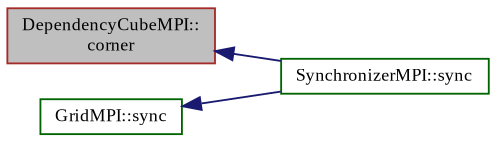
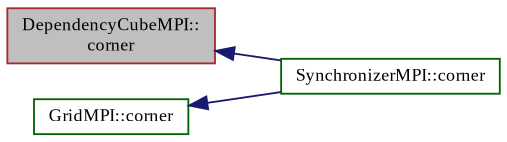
node "SynchronizerMPI::sync": label "SynchronizerMPI::sync" -> "SynchronizerMPI::corner"
node "GridMPI::sync": label "GridMPI::sync" -> "GridMPI::corner"
